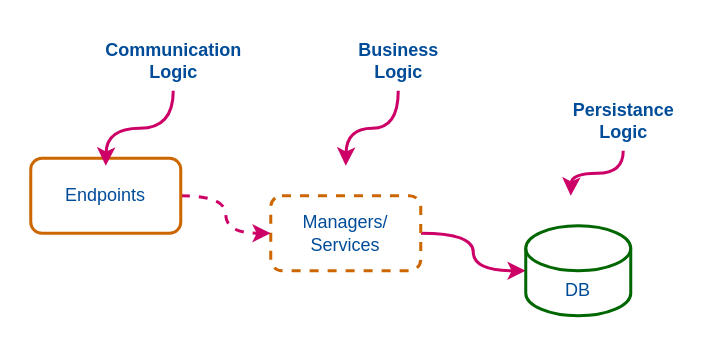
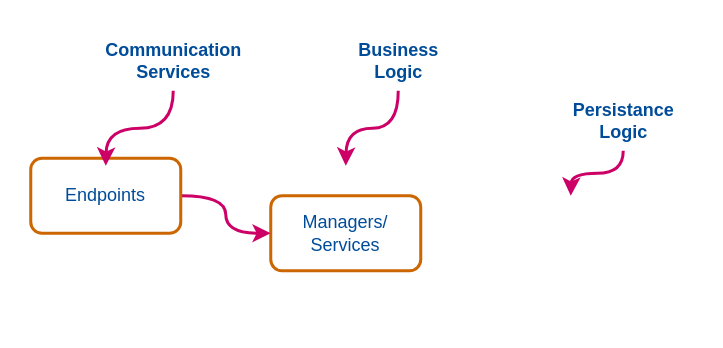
node "Communication Logic": label "Communication Logic" -> "Communication Services"
edge "Endpoints" -> "Managers/ Services": style dashed -> solid
node "Managers/ Services": style dashed -> solid
edge "Managers/ Services" -> "DB": removed
node "DB": removed
